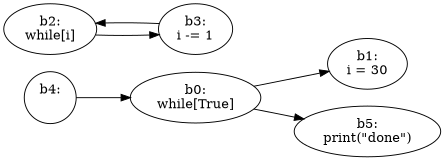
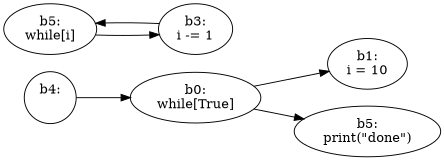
node "b2: while[i]": label "b2: while[i]" -> "b5: while[i]"
node "b1: i = 30": label "b1: i = 30" -> "b1: i = 10"
